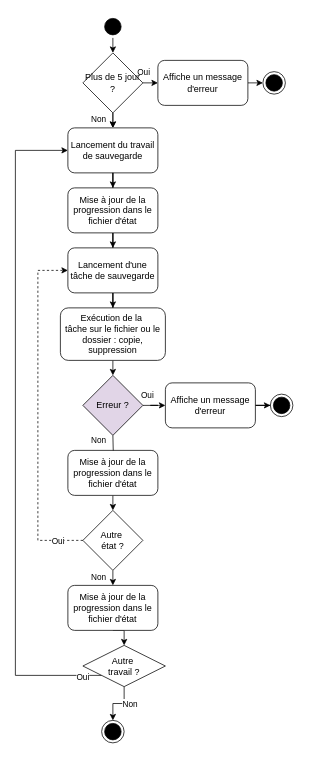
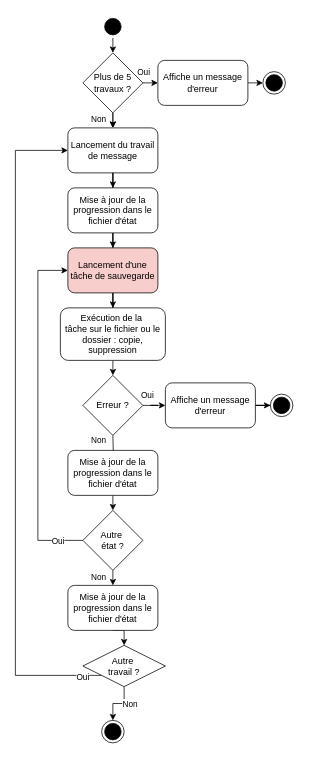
node "Plus de 5 jour ?": label "Plus de 5 jour ?" -> "Plus de 5 travaux ?"
node "Lancement du travail de sauvegarde": label "Lancement du travail de sauvegarde" -> "Lancement du travail de message"
node "Lancement d'une tâche de sauvegarde": fillcolor #ffffff -> #f8cecc
edge "Autre état ?" -> "Lancement d'une tâche de sauvegarde": style dashed -> solid
node "Erreur ?": fillcolor #e1d5e7 -> #ffffff
